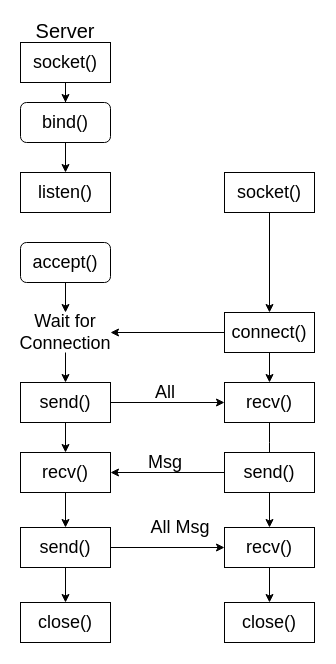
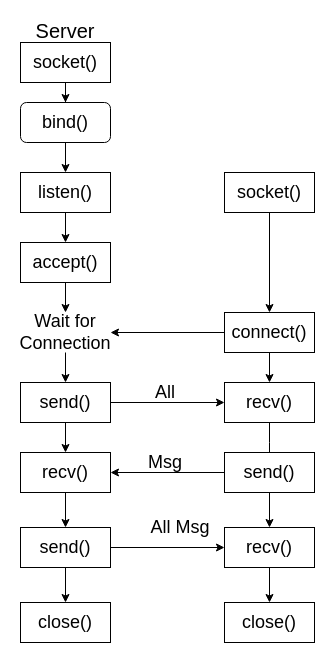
edge "listen()" -> "accept()": added
node "accept()": shape rounded rectangle -> rectangle
